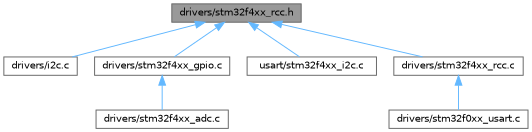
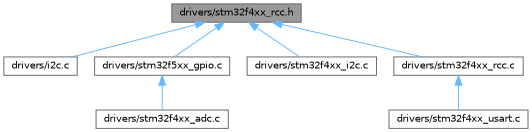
node "drivers/stm32f4xx_gpio.c": label "drivers/stm32f4xx_gpio.c" -> "drivers/stm32f5xx_gpio.c"
node "usart/stm32f4xx_i2c.c": label "usart/stm32f4xx_i2c.c" -> "drivers/stm32f4xx_i2c.c"
node "drivers/stm32f0xx_usart.c": label "drivers/stm32f0xx_usart.c" -> "drivers/stm32f4xx_usart.c"
